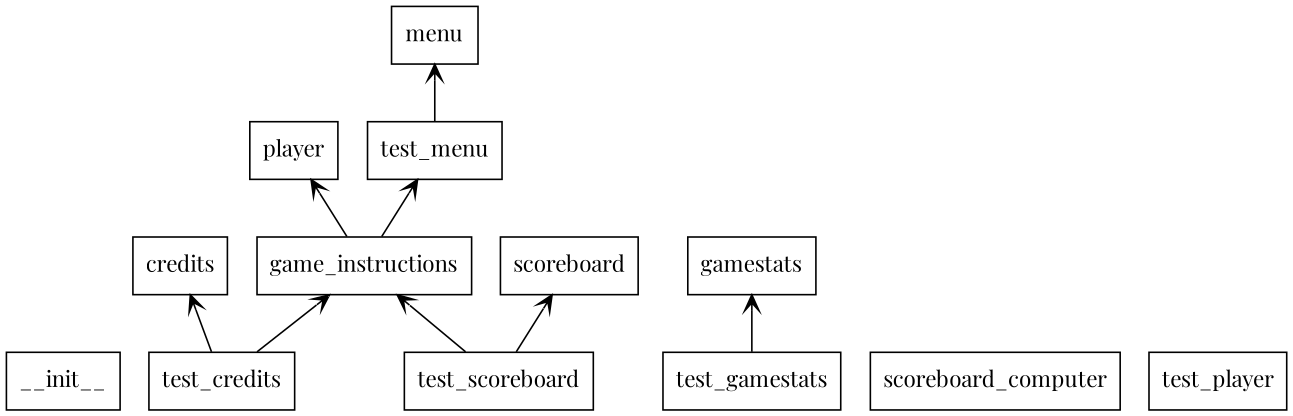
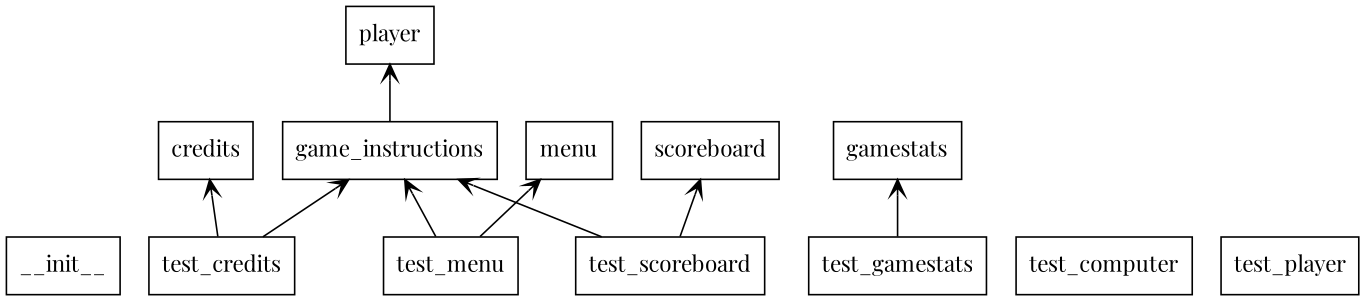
edge "game_instructions" -> "test_menu": reversed
node "scoreboard_computer": label "scoreboard_computer" -> "test_computer"
